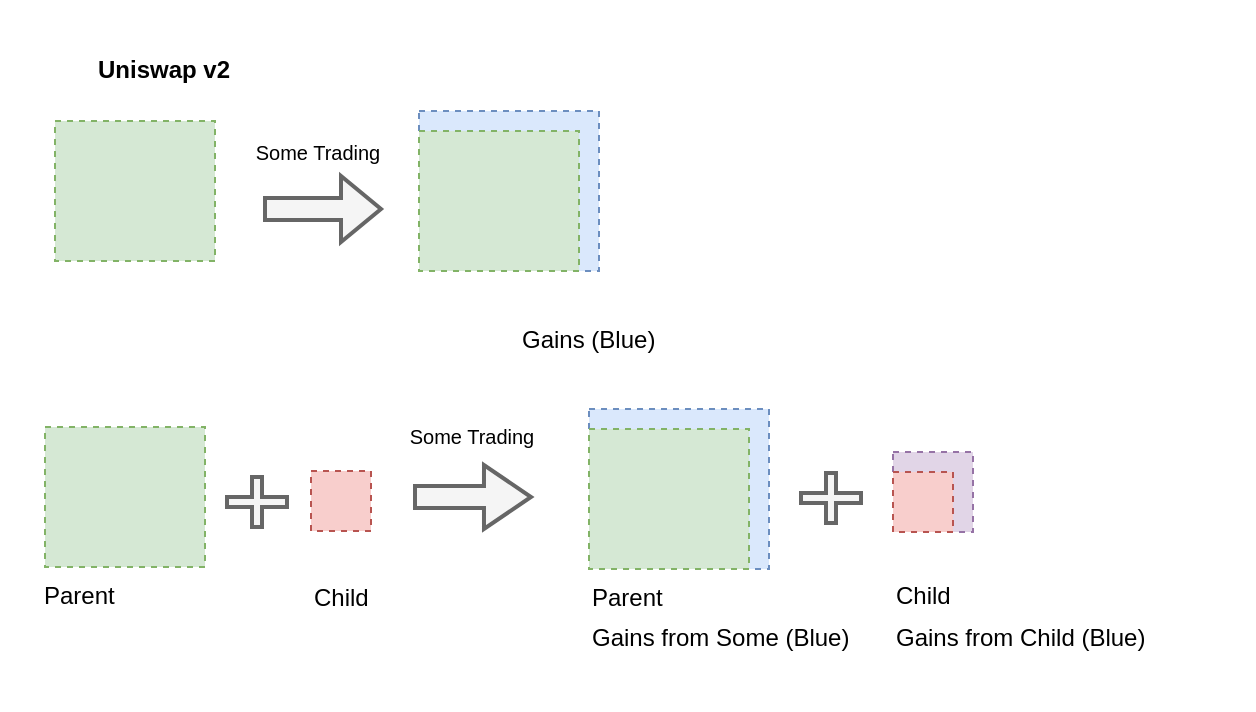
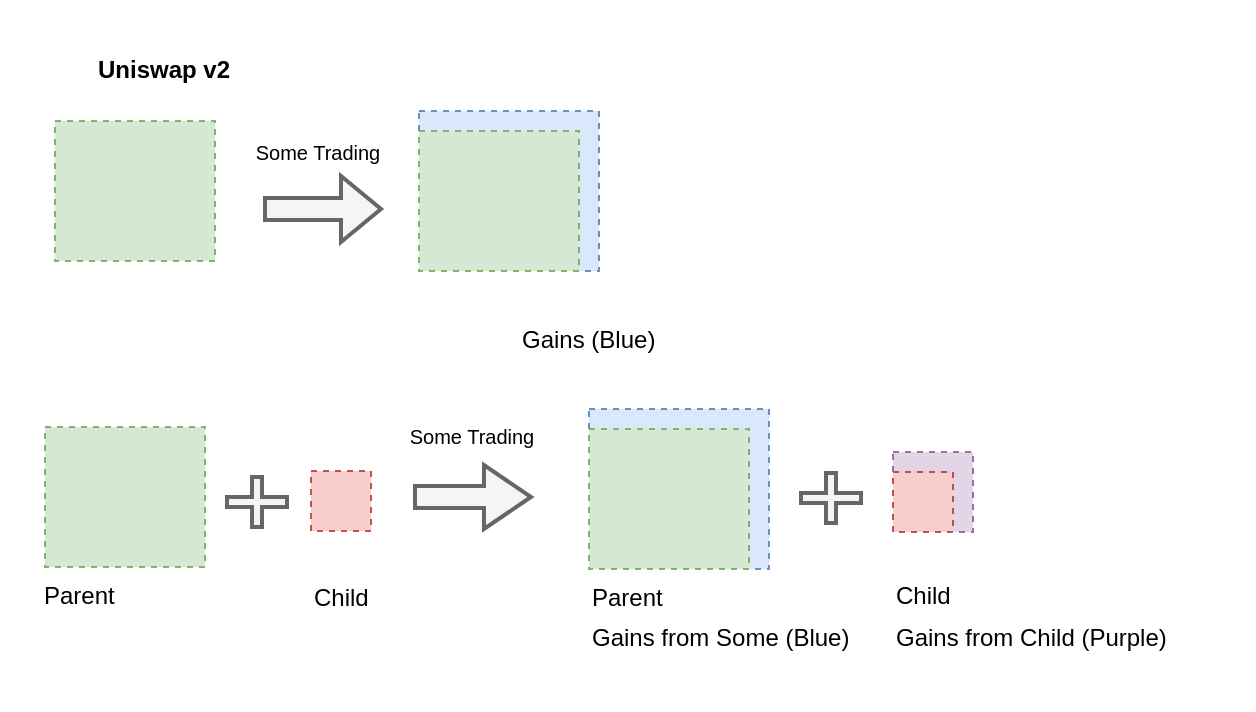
node "Gains from Child (Blue)": label "Gains from Child (Blue)" -> "Gains from Child (Purple)"
